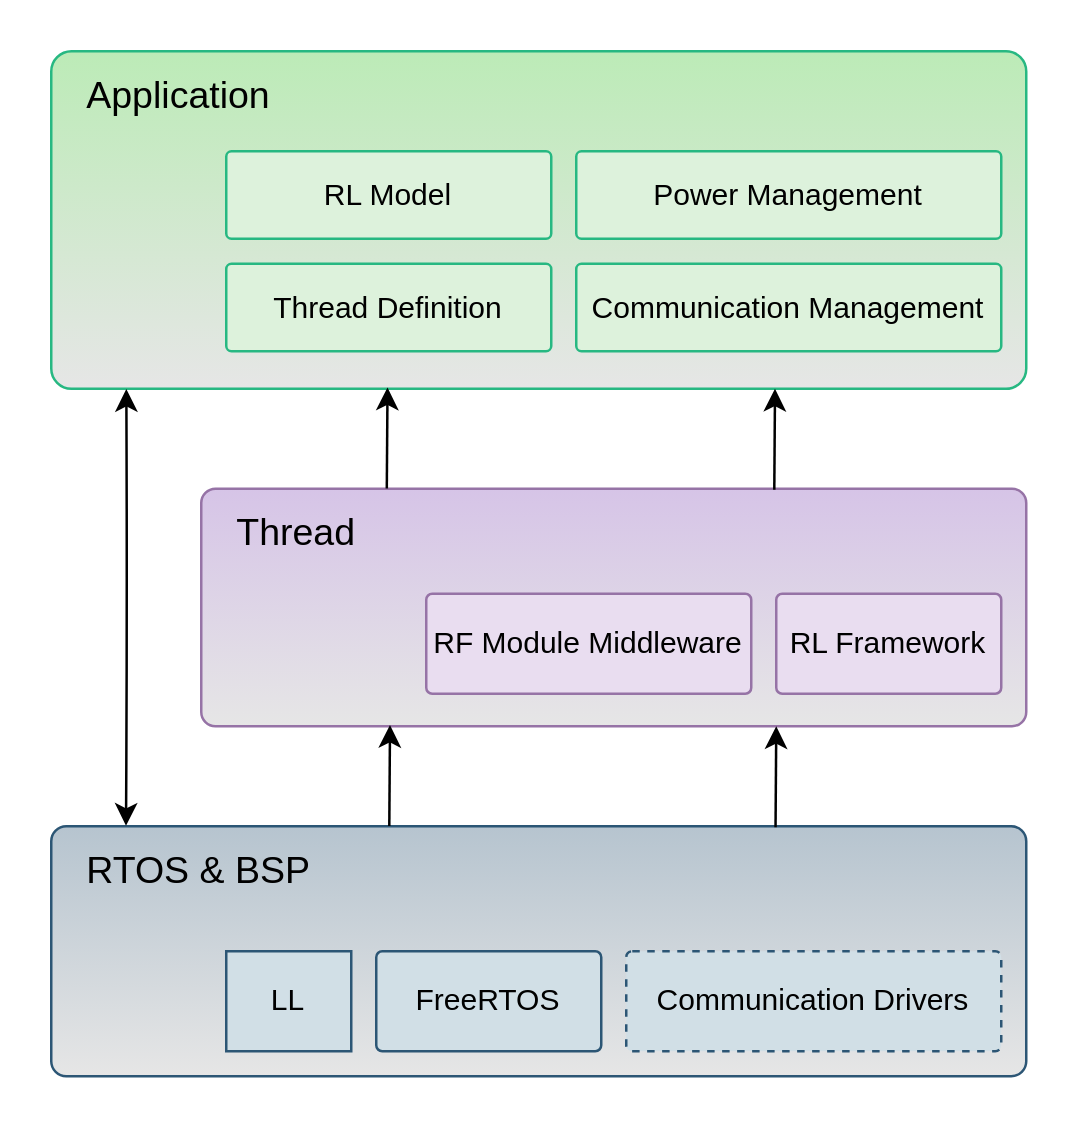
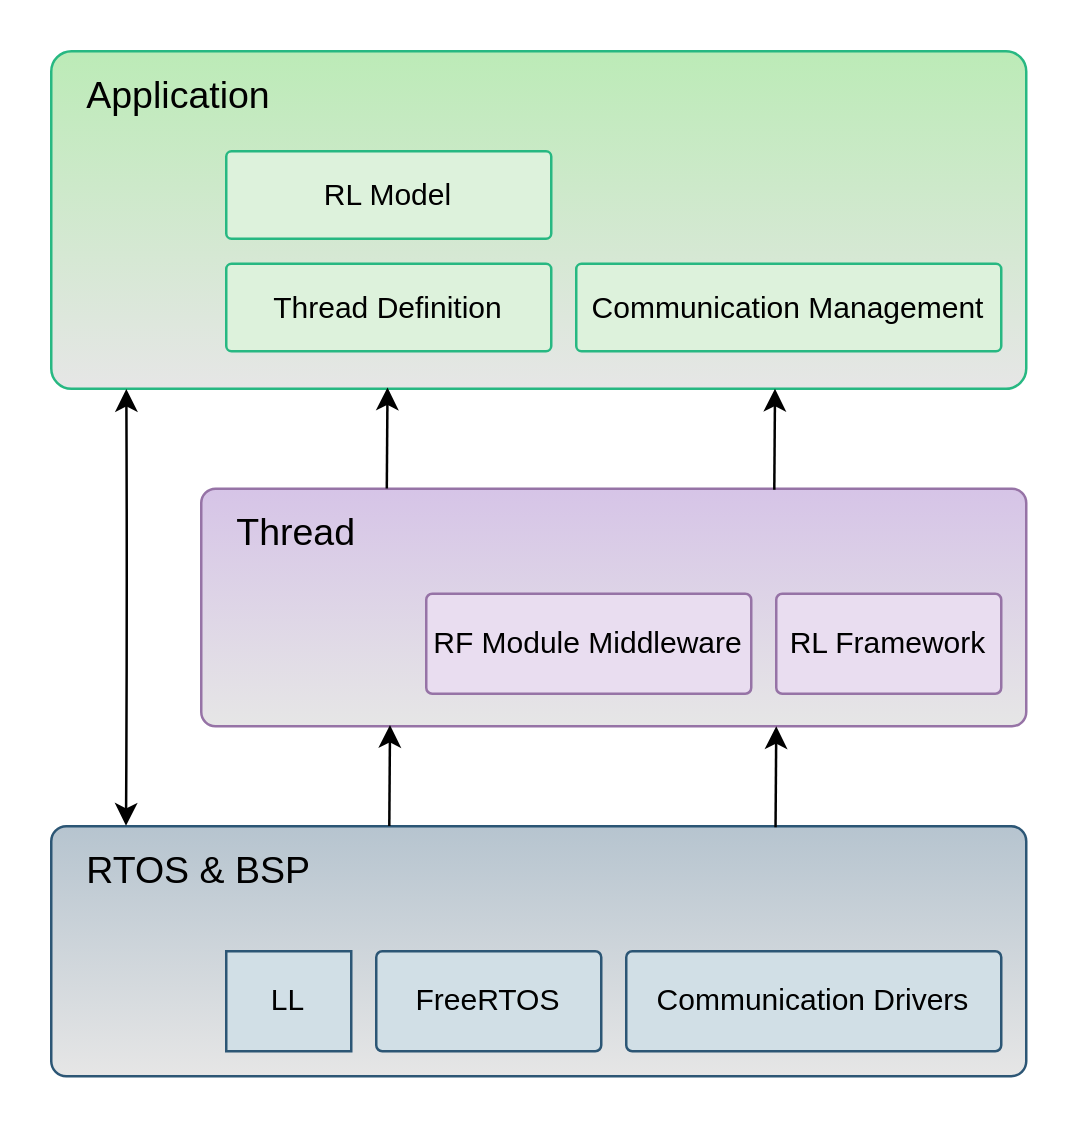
node "Power Management": removed
node "Communication Drivers": style dashed -> solid
